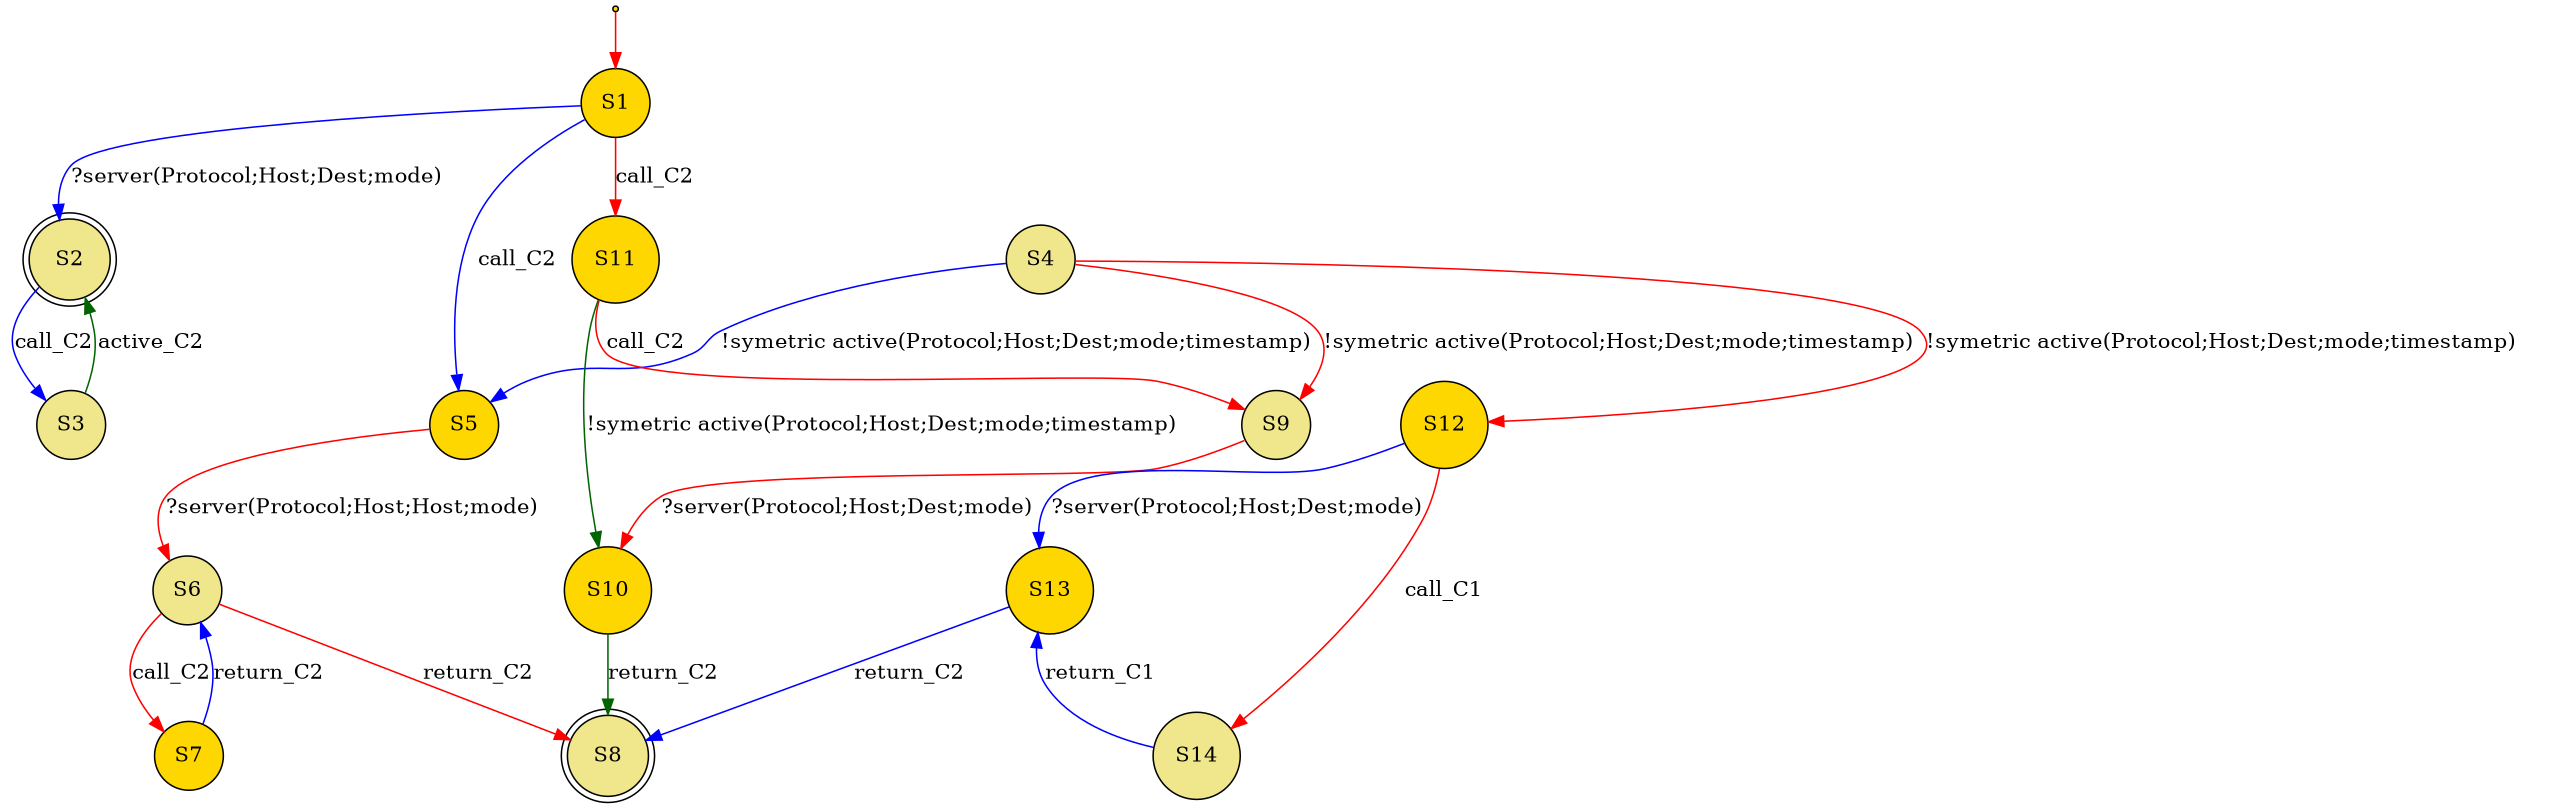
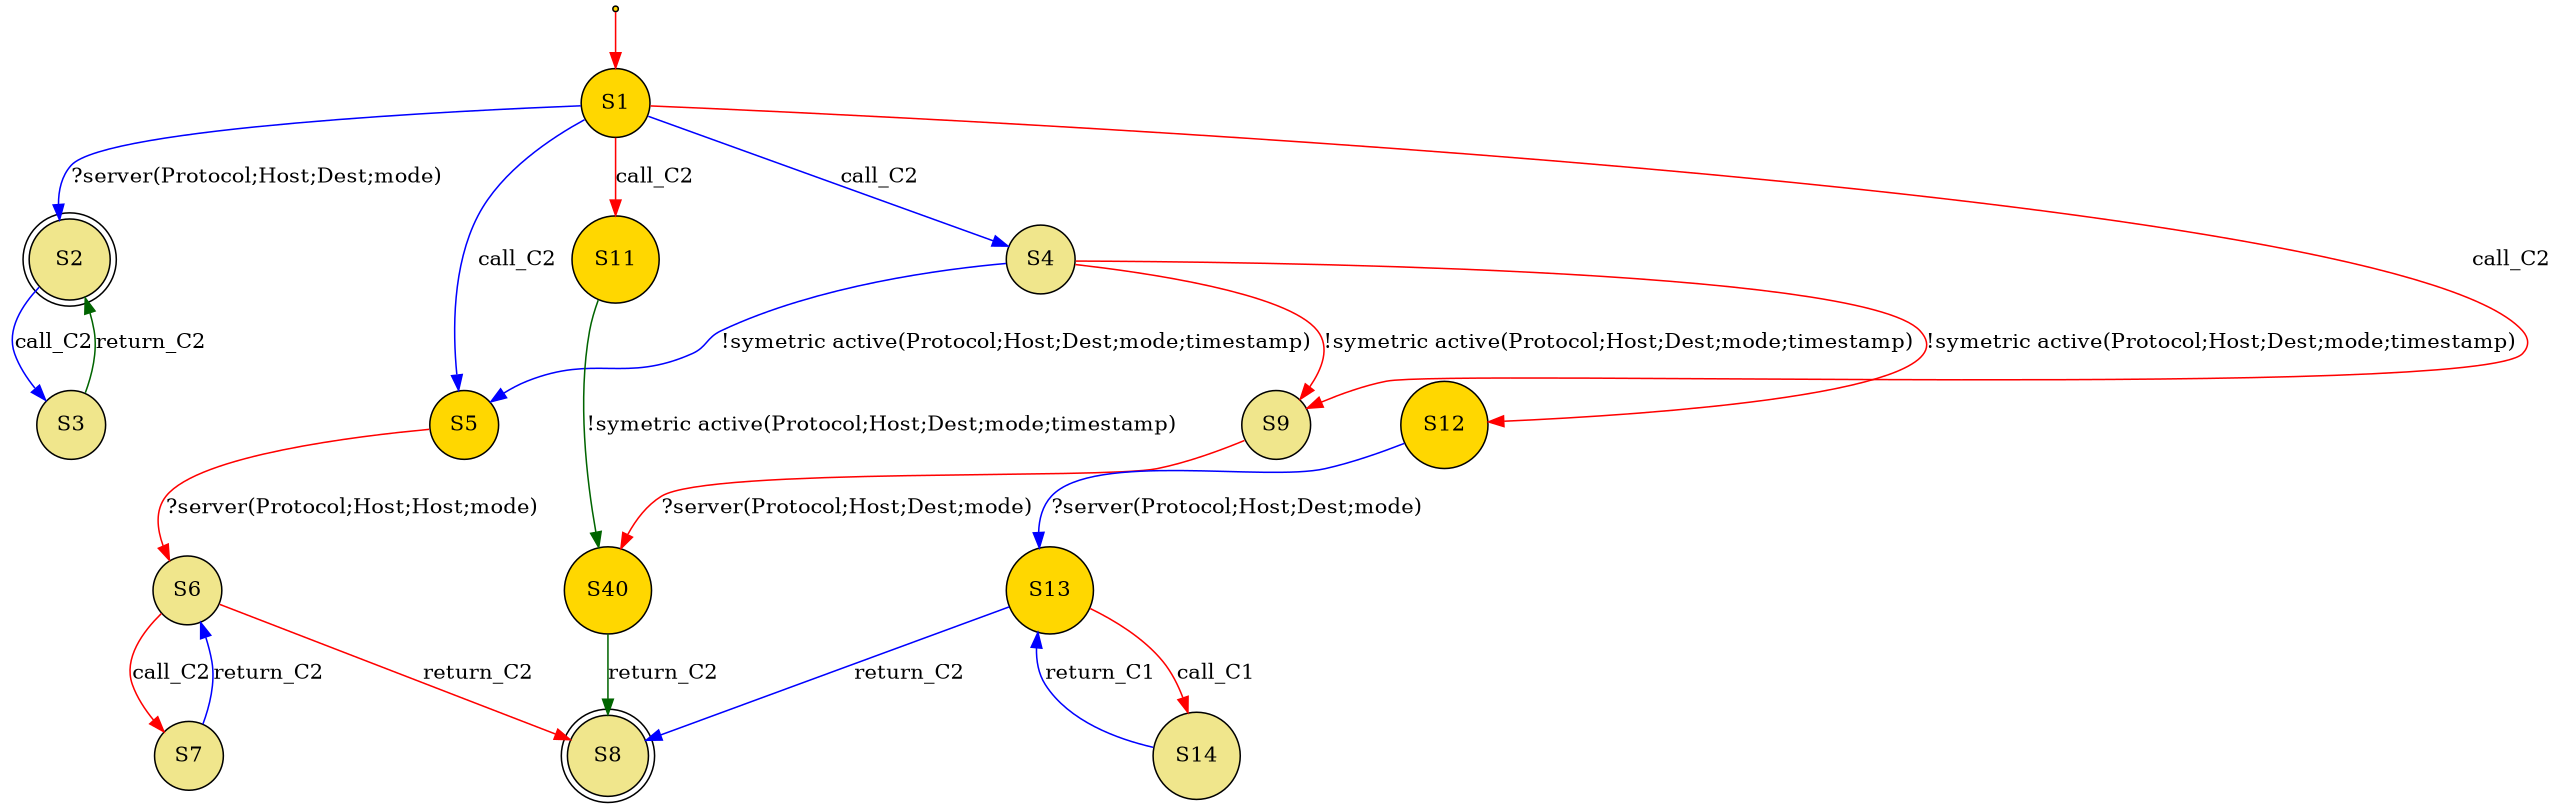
edge "S1" -> "S4": added, label "call_C2"
edge "S3" -> "S2": label "active_C2" -> "return_C2"
edge "S11" -> "S9": now "S1" -> "S9"
node "S10": label "S10" -> "S40"
edge "S12" -> "S14": now "S13" -> "S14"
node "S7": fillcolor gold -> khaki
